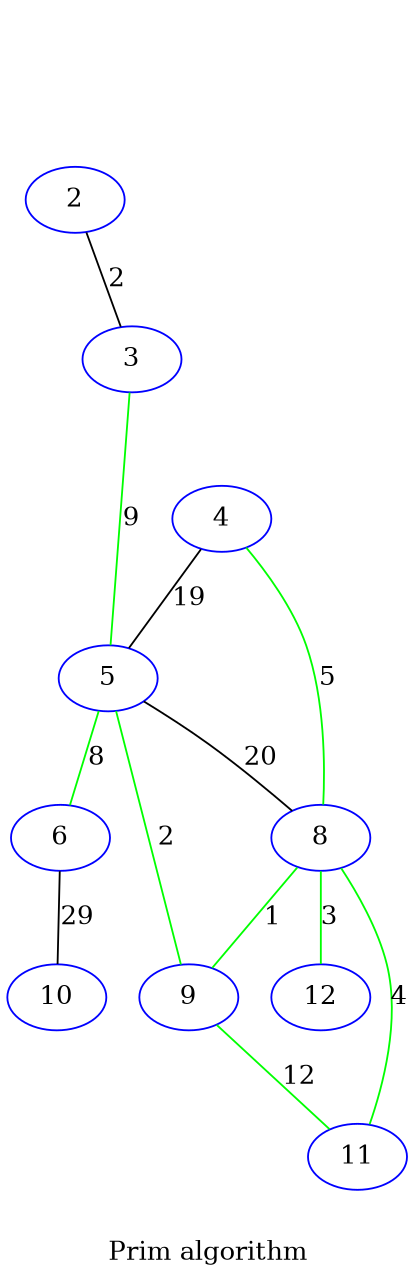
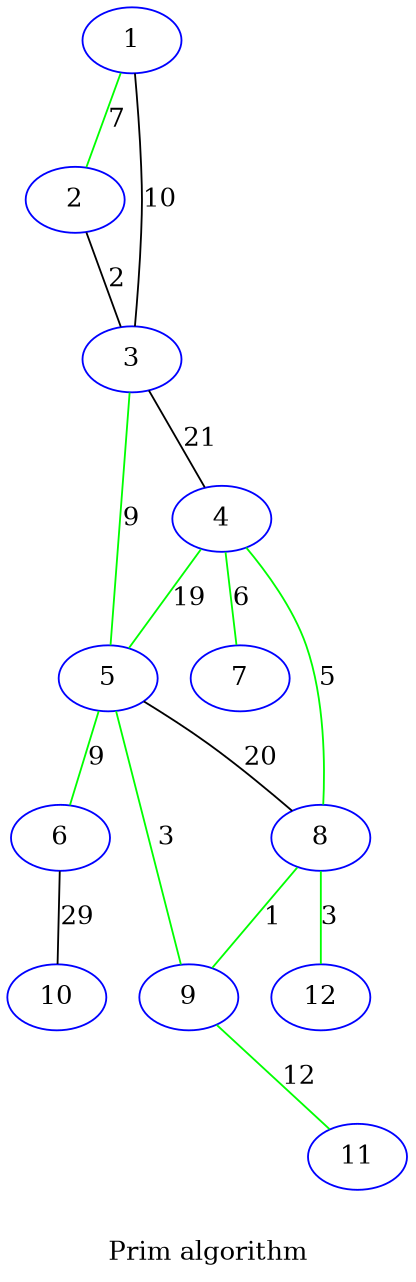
node "1": added
edge "3" -- "4": added, label "21"
edge "4" -- "5": color black -> green
node "7": added
edge "5" -- "6": label "8" -> "9"
edge "5" -- "9": label "2" -> "3"
edge "8" -- "11": removed, label "4"
